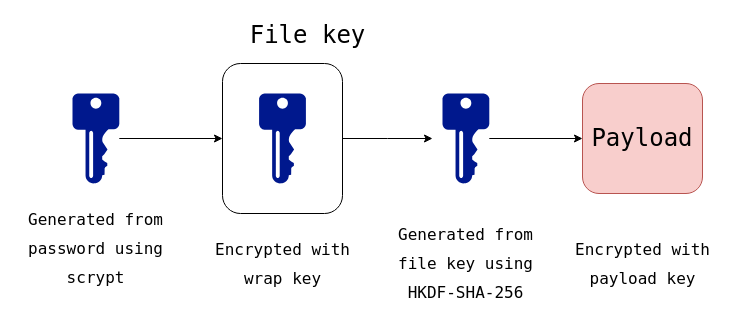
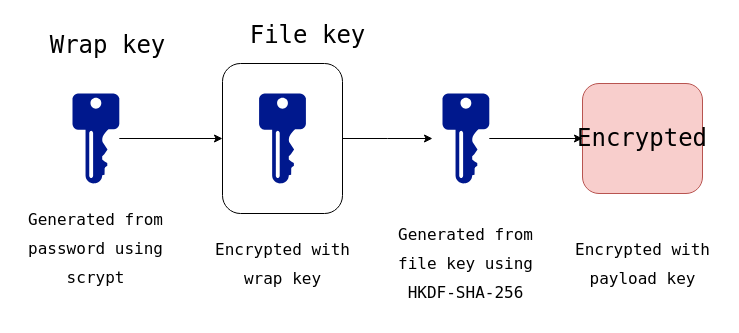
node "Wrap key": added
node "Payload": label "Payload" -> "Encrypted"
